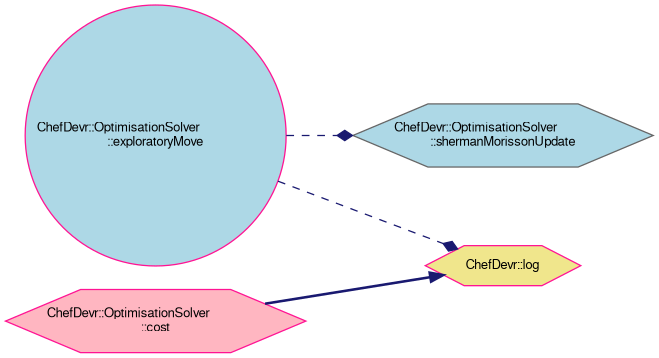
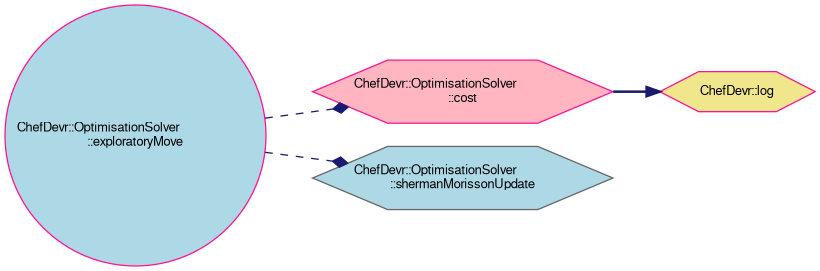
edge "ChefDevr::OptimisationSolver ::exploratoryMove" -> "ChefDevr::log": now "ChefDevr::OptimisationSolver ::exploratoryMove" -> "ChefDevr::OptimisationSolver ::cost"
